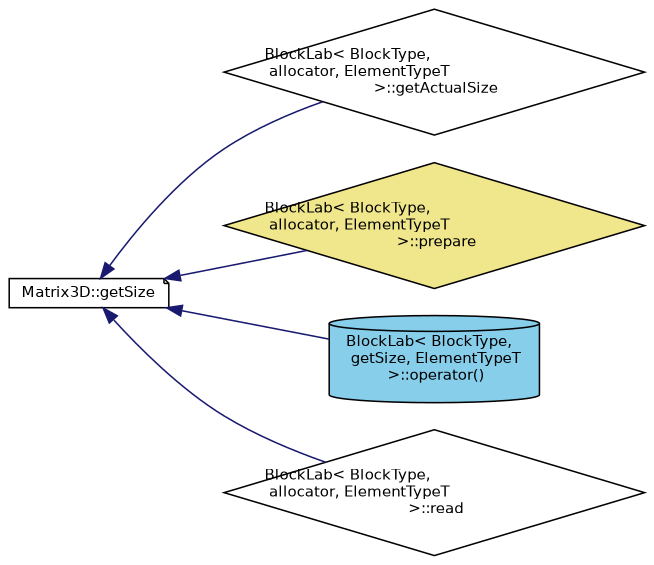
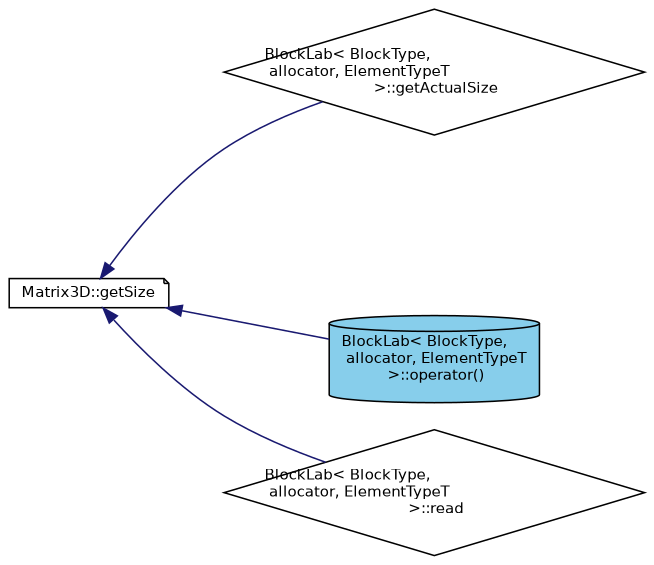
node "BlockLab< BlockType, allocator, ElementTypeT >::prepare": removed
node "BlockLab< BlockType, getSize, ElementTypeT >::operator()": label "BlockLab< BlockType, getSize, ElementTypeT >::operator()" -> "BlockLab< BlockType, allocator, ElementTypeT >::operator()"
